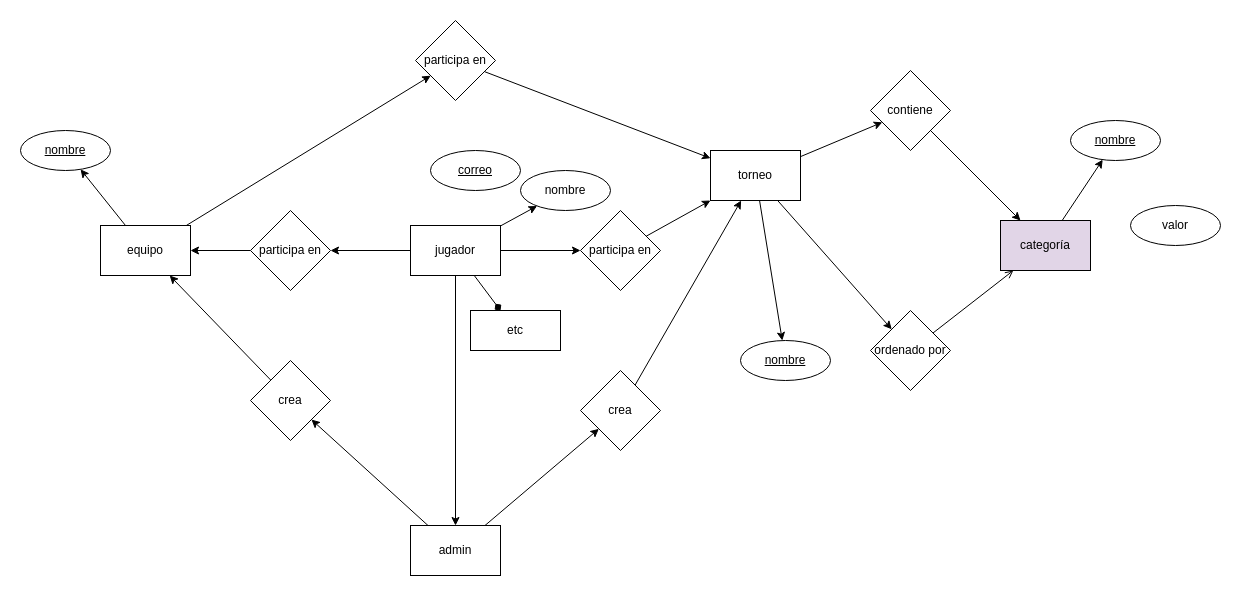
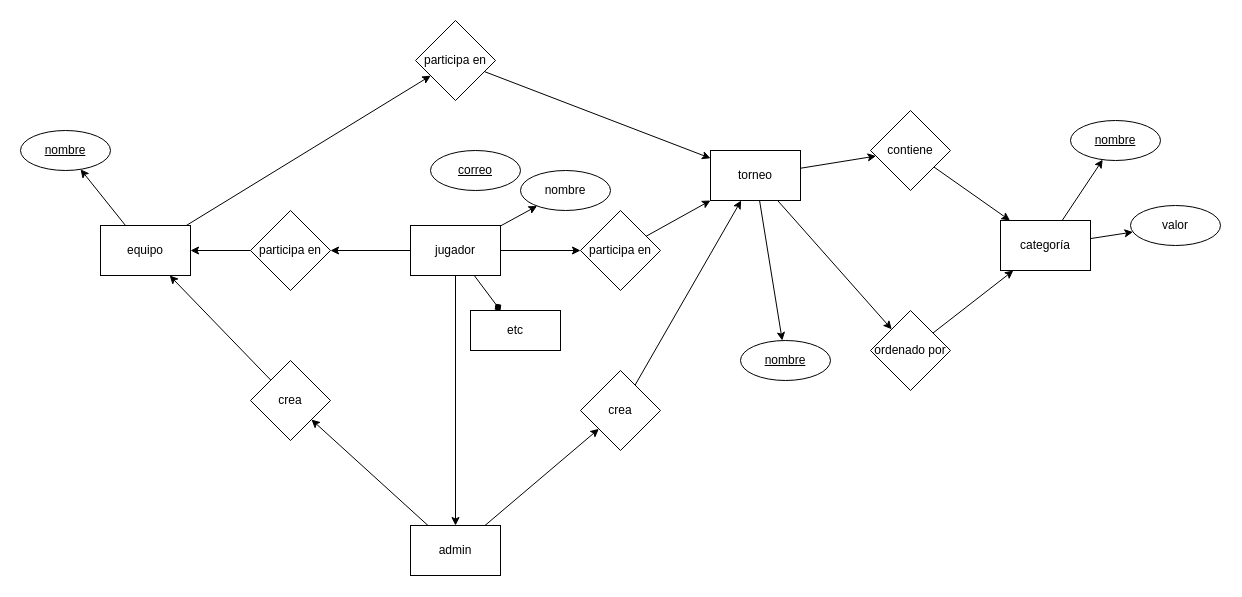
node "contiene": moved (911, 111) -> (911, 151)
edge "categoría" -> "valor": added
node "categoría": fillcolor #e1d5e7 -> #ffffff
edge "ordenado por" -> "categoría": arrowhead open -> classic
